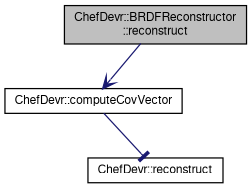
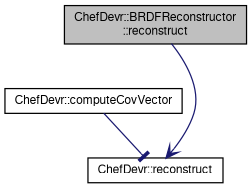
edge "ChefDevr::BRDFReconstructor ::reconstruct" -> "ChefDevr::computeCovVector": now "ChefDevr::BRDFReconstructor ::reconstruct" -> "ChefDevr::reconstruct"
